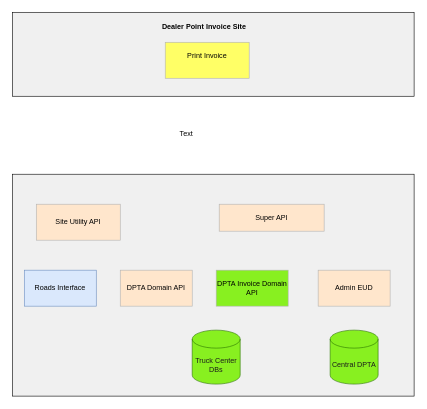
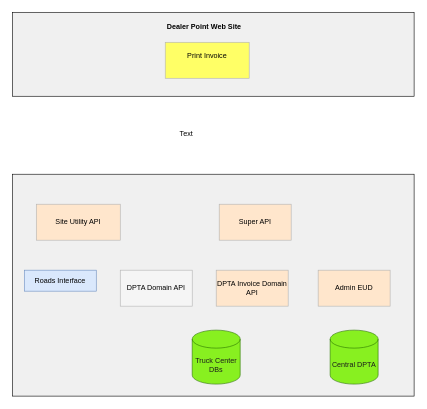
node "Dealer Point Invoice Site": label "Dealer Point Invoice Site" -> "Dealer Point Web Site"
node "Super API": size 105x27 -> 72x36
node "Roads Interface": size 72x36 -> 72x21
node "DPTA Domain API": fillcolor #ffe6cc -> #f5f5f5
node "DPTA Invoice Domain API": fillcolor #88f020 -> #ffe6cc
